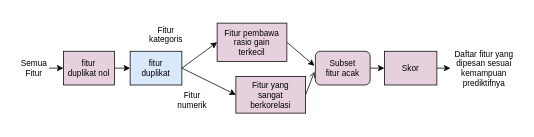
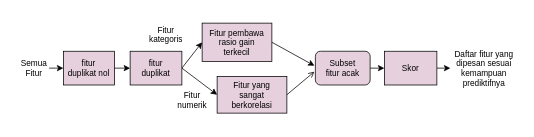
node "Fitur pembawa rasio gain terkecil": moved (252, 42) -> (237, 42)
node "fitur duplikat": fillcolor #dae8fc -> #e6d0de
node "Fitur yang sangat berkorelasi": moved (271, 95) -> (252, 95)
